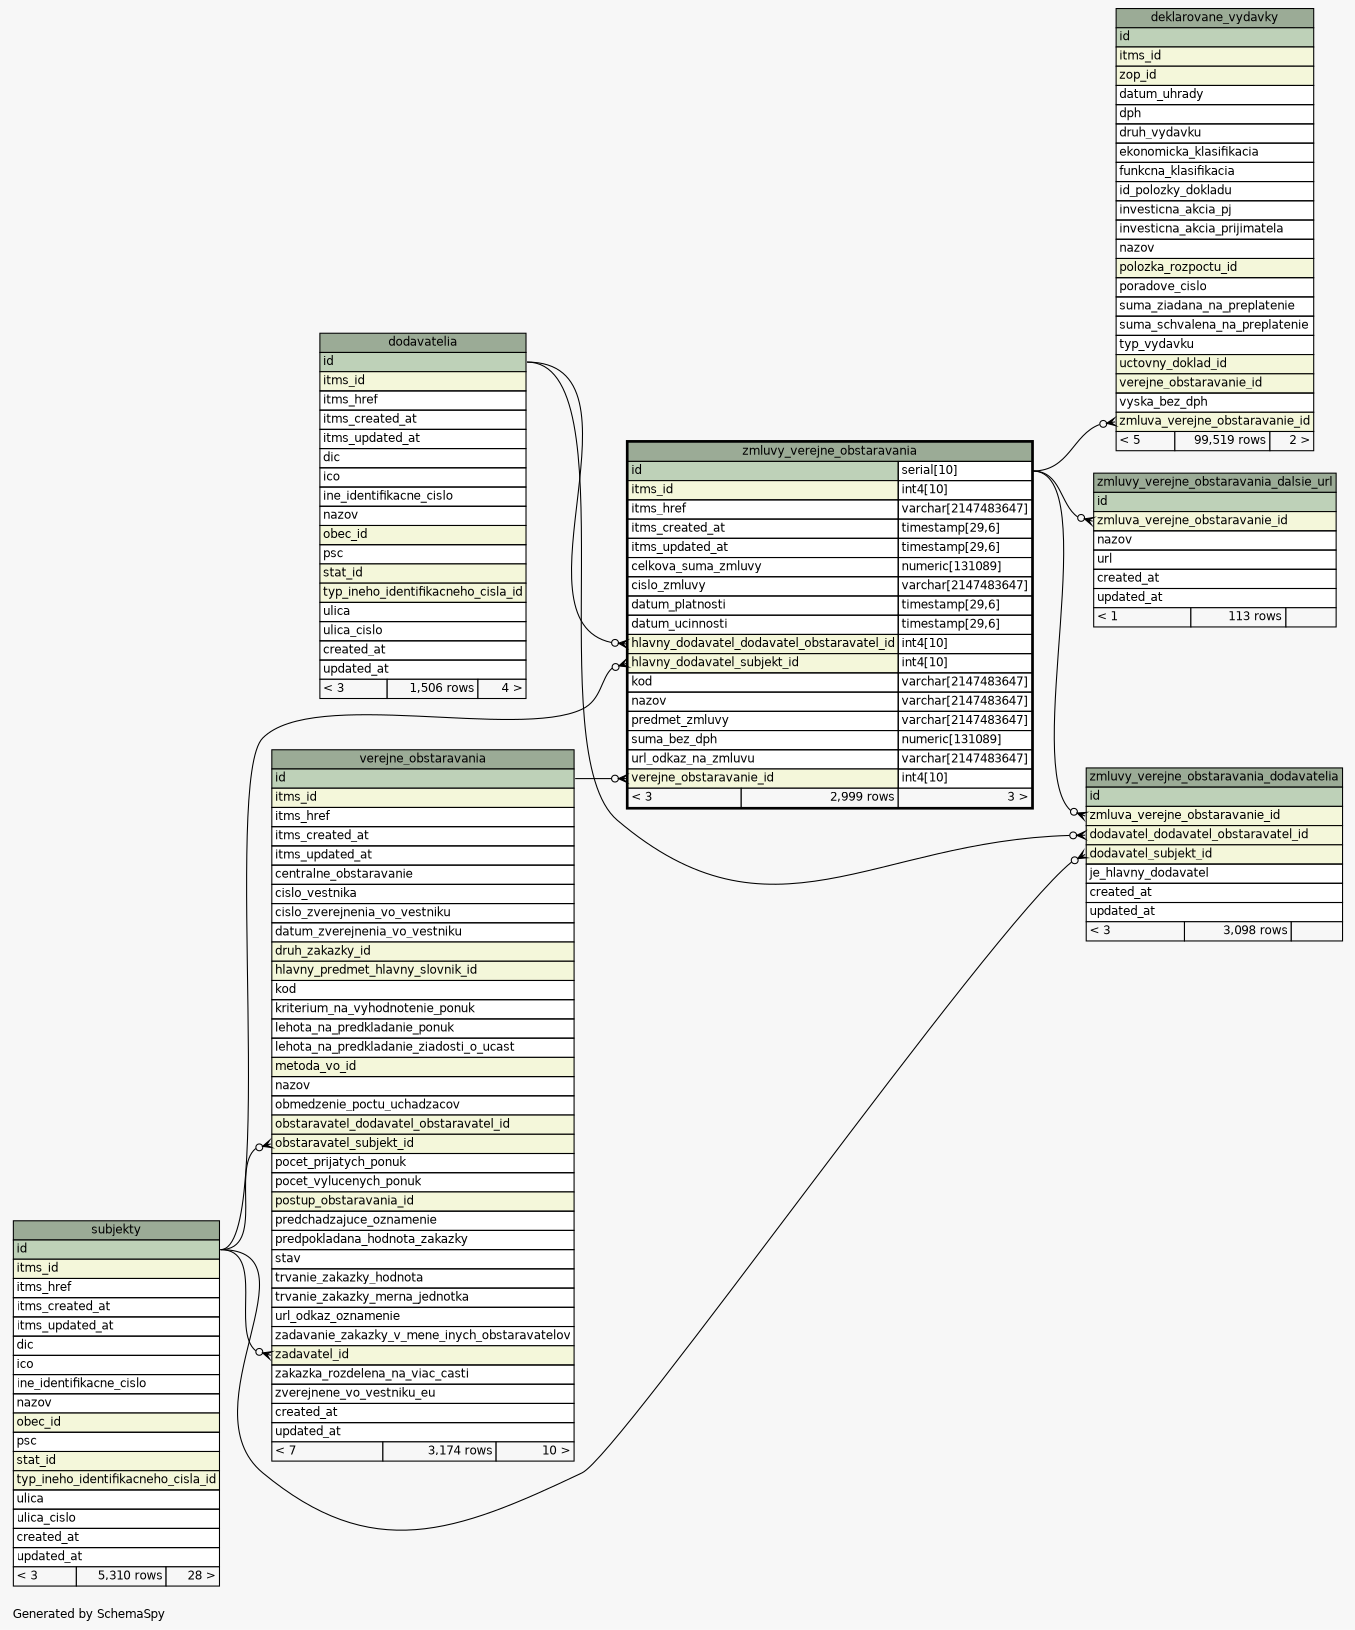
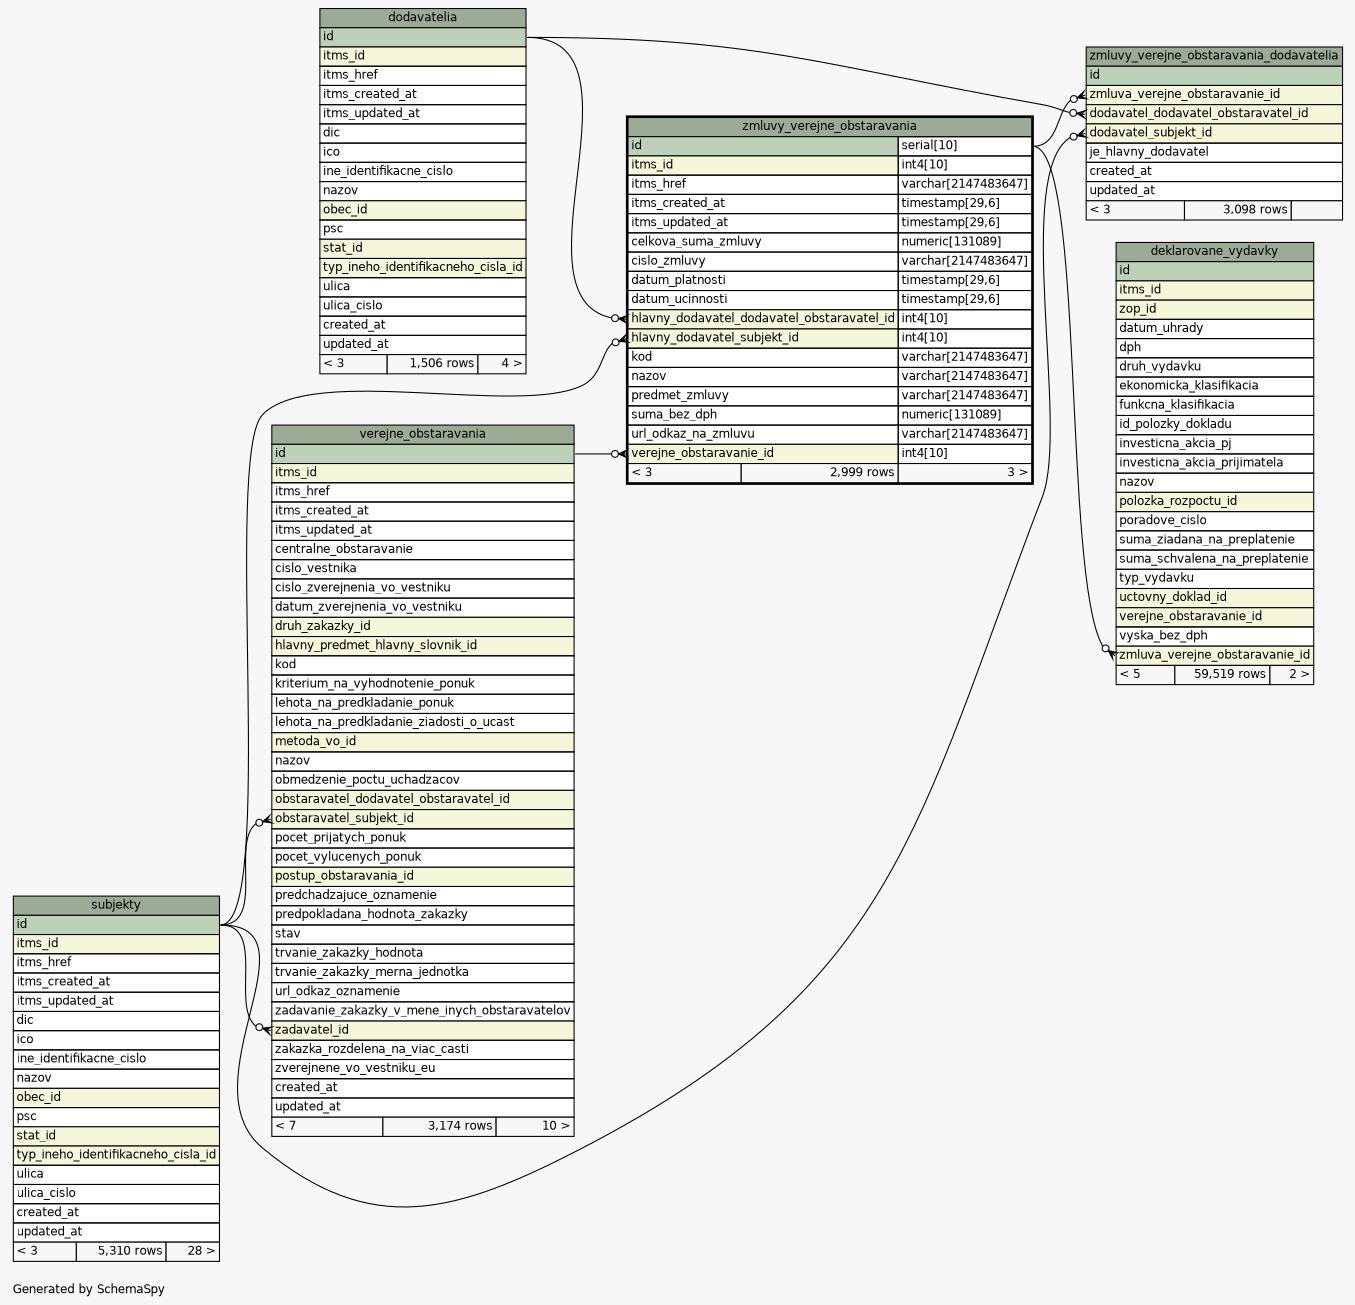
node "deklarovane_vydavky": text "99,519 rows" -> "59,519 rows"
node "zmluvy_verejne_obstaravania_dalsie_url": removed
